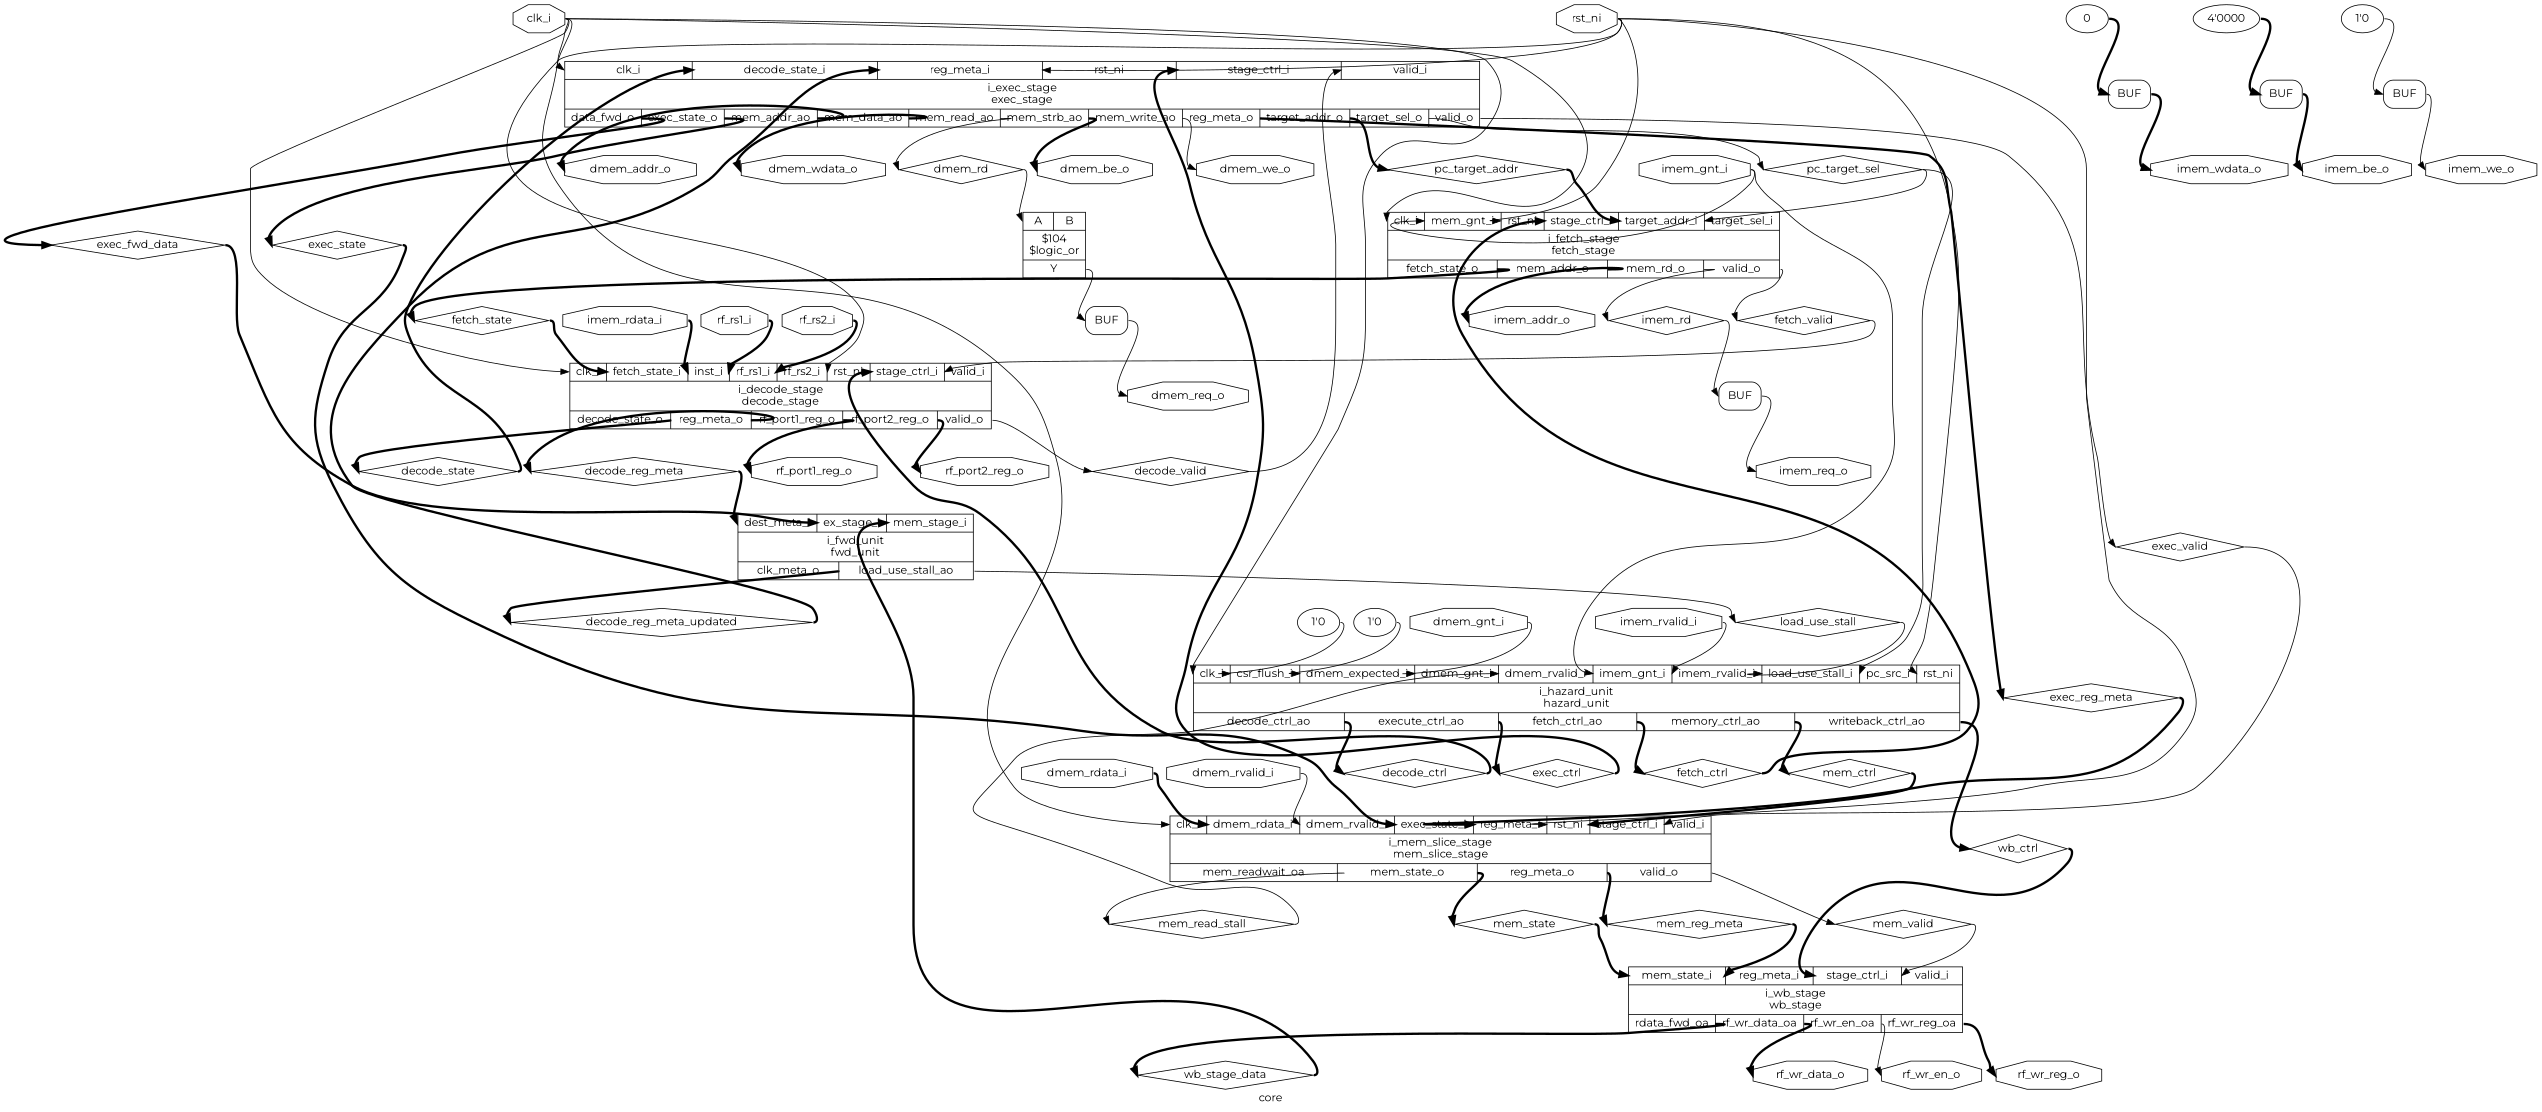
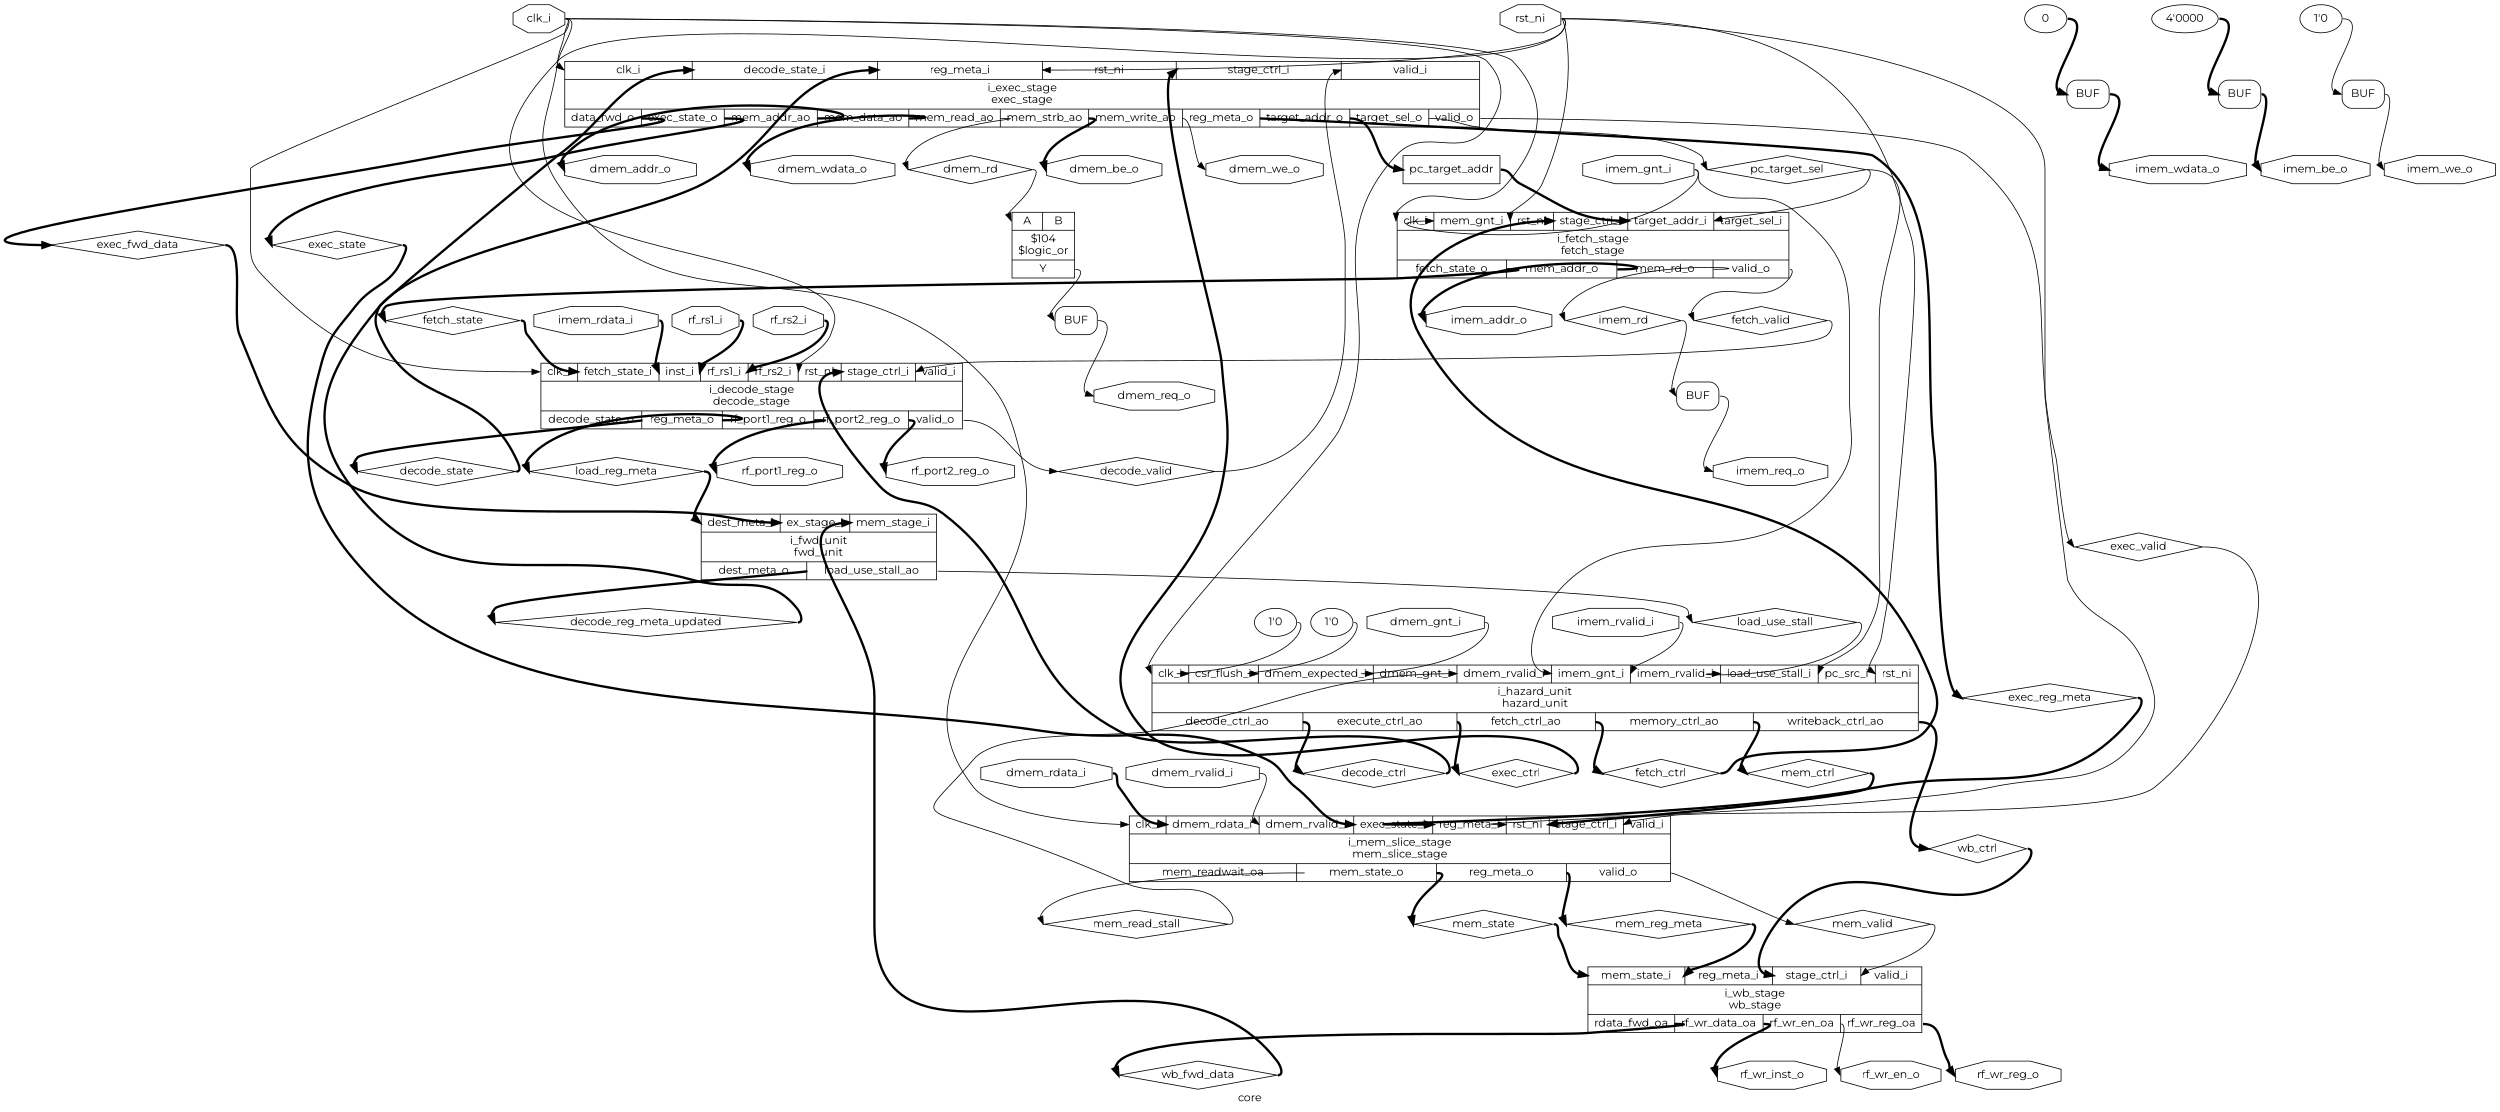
node "pc_target_addr": shape diamond -> box
node "decode_reg_meta": label "decode_reg_meta" -> "load_reg_meta"
node "dest_meta_i": text "clk_meta_o" -> "dest_meta_o"
node "wb_stage_data": label "wb_stage_data" -> "wb_fwd_data"
node "rf_wr_data_o": label "rf_wr_data_o" -> "rf_wr_inst_o"
